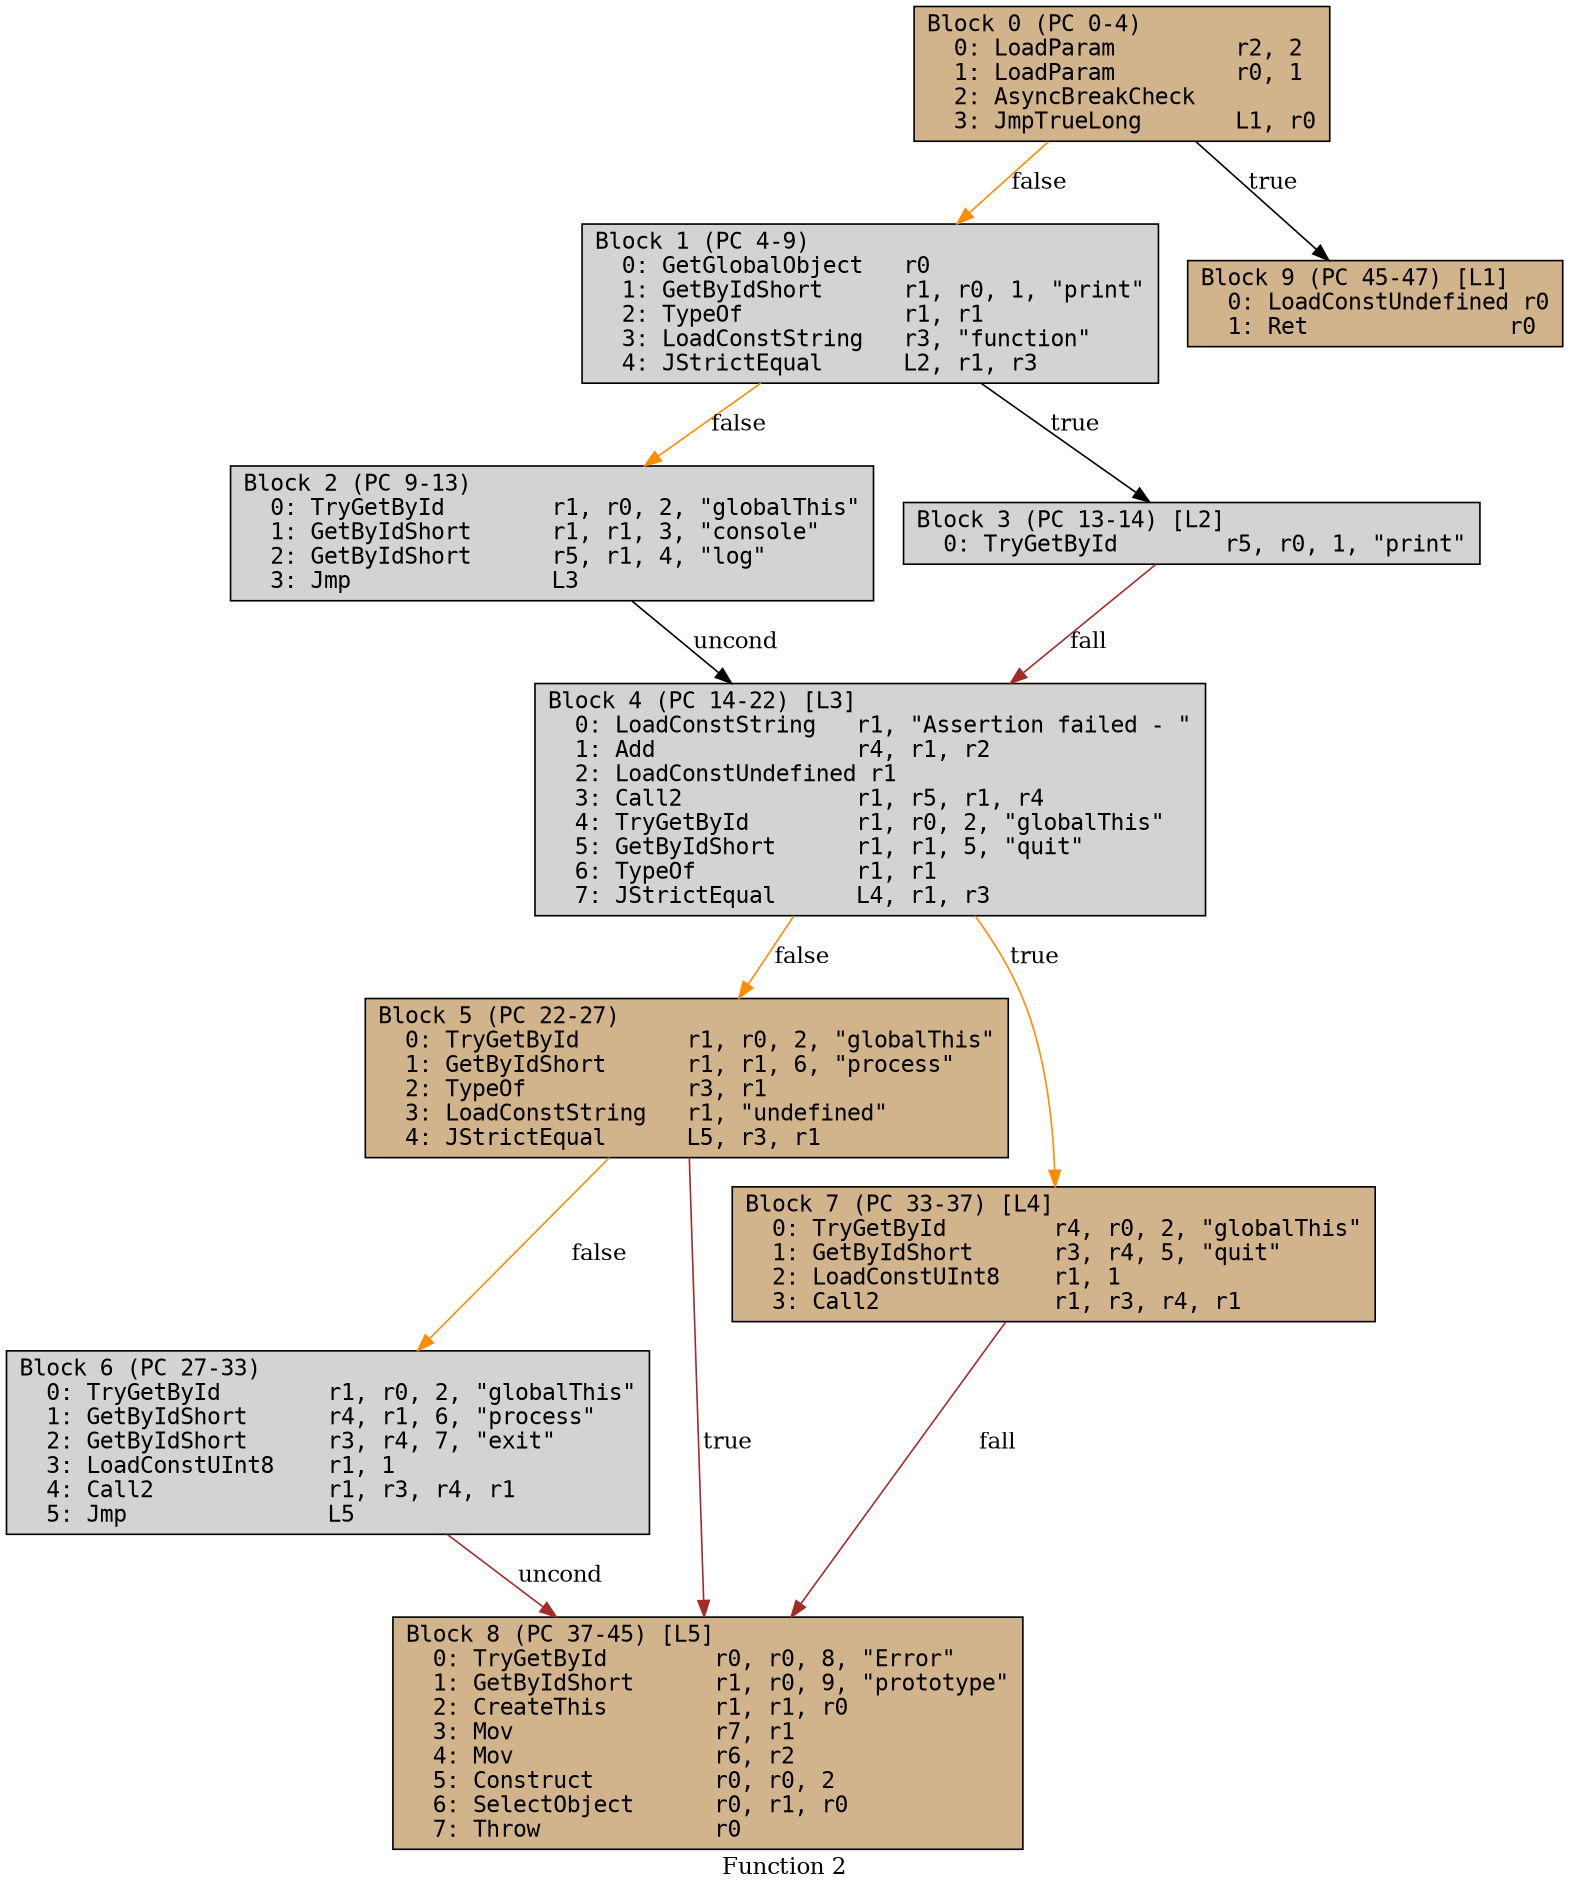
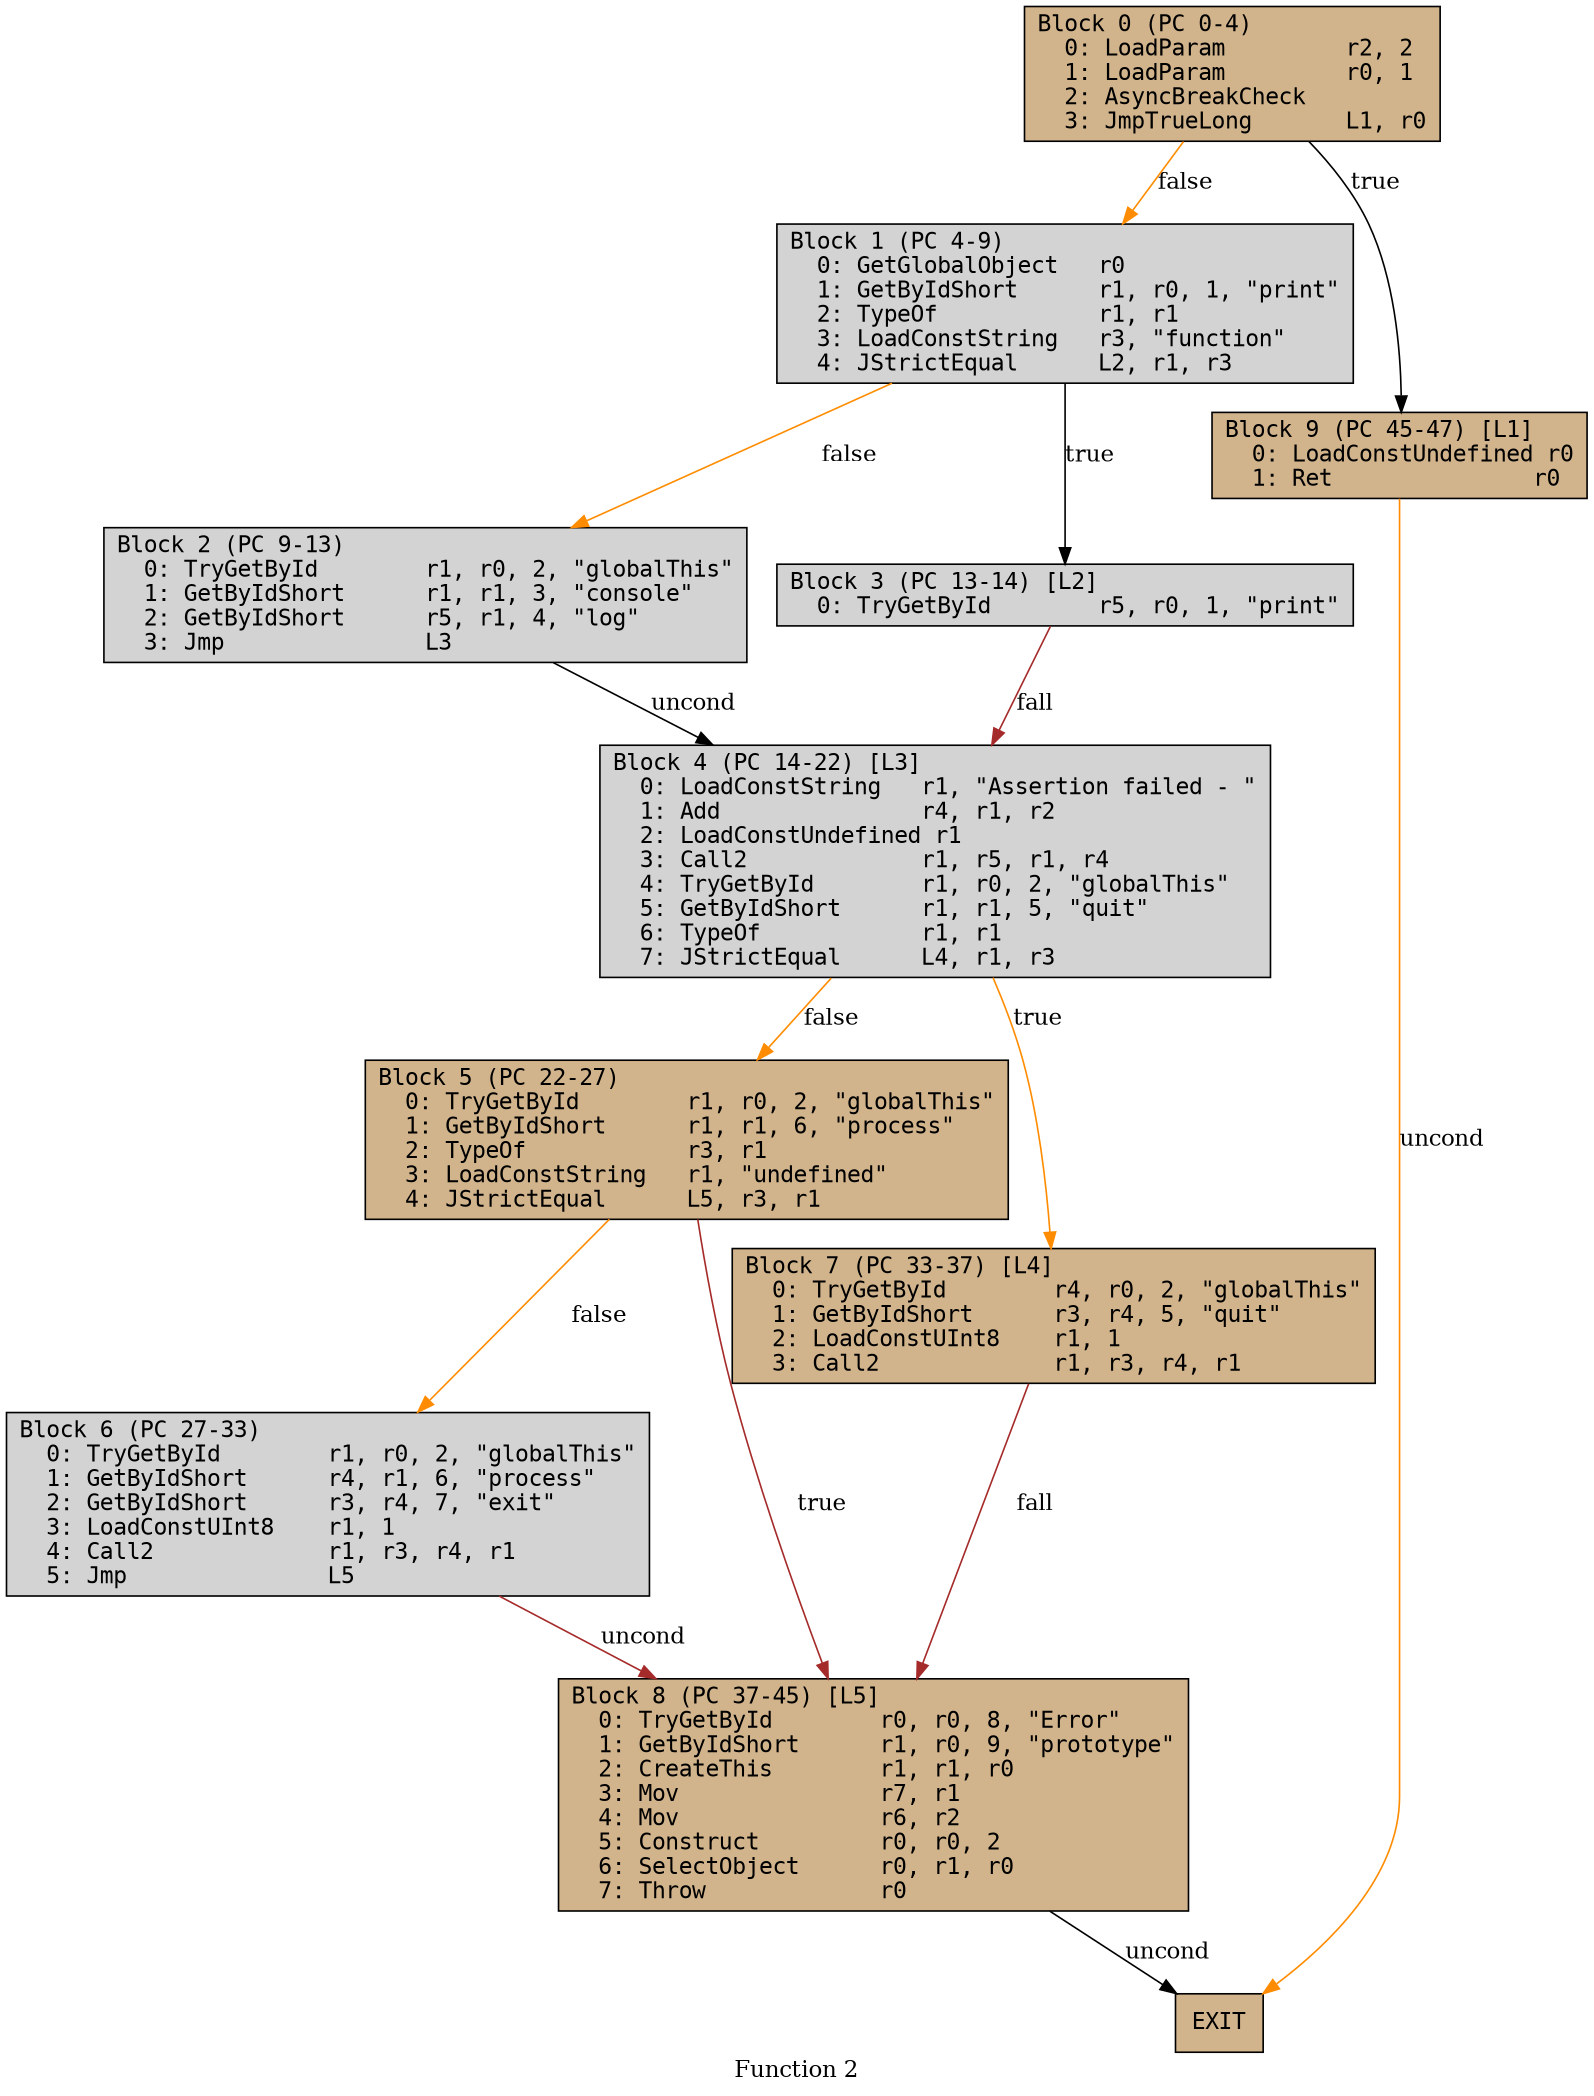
node "EXIT": added
